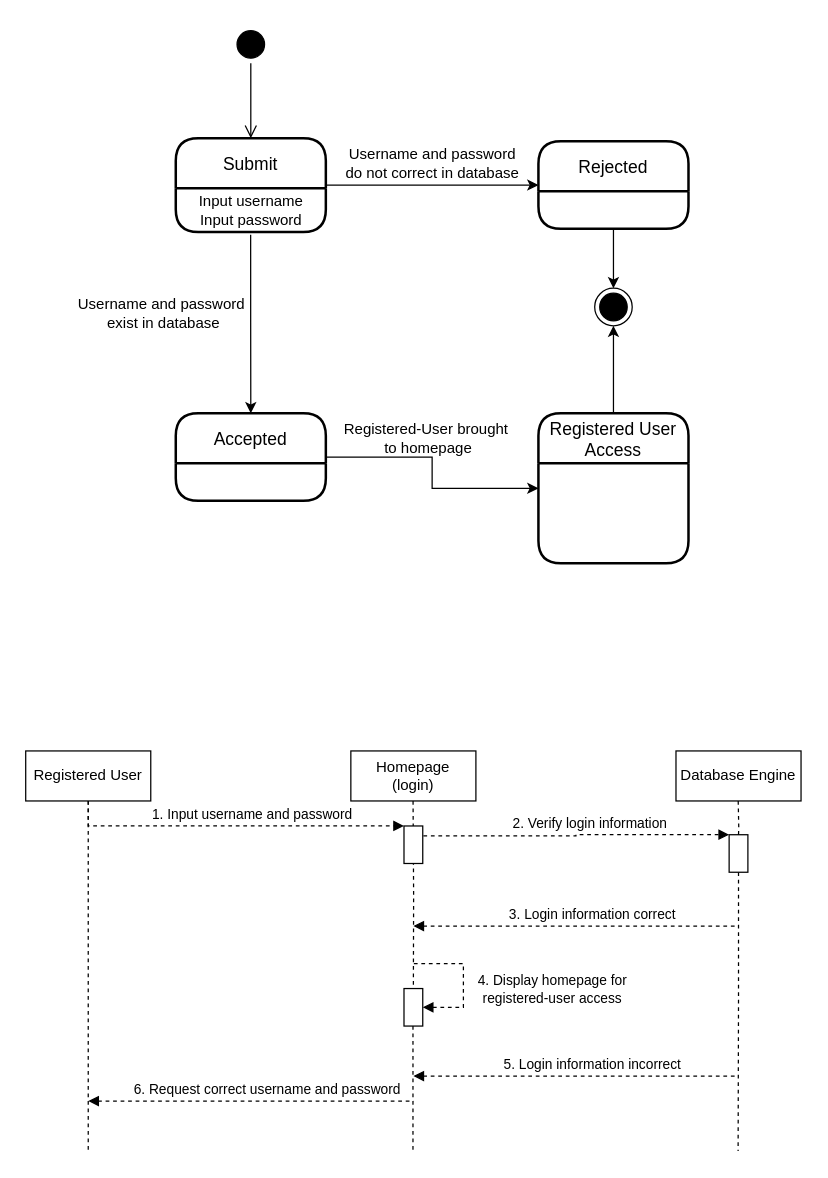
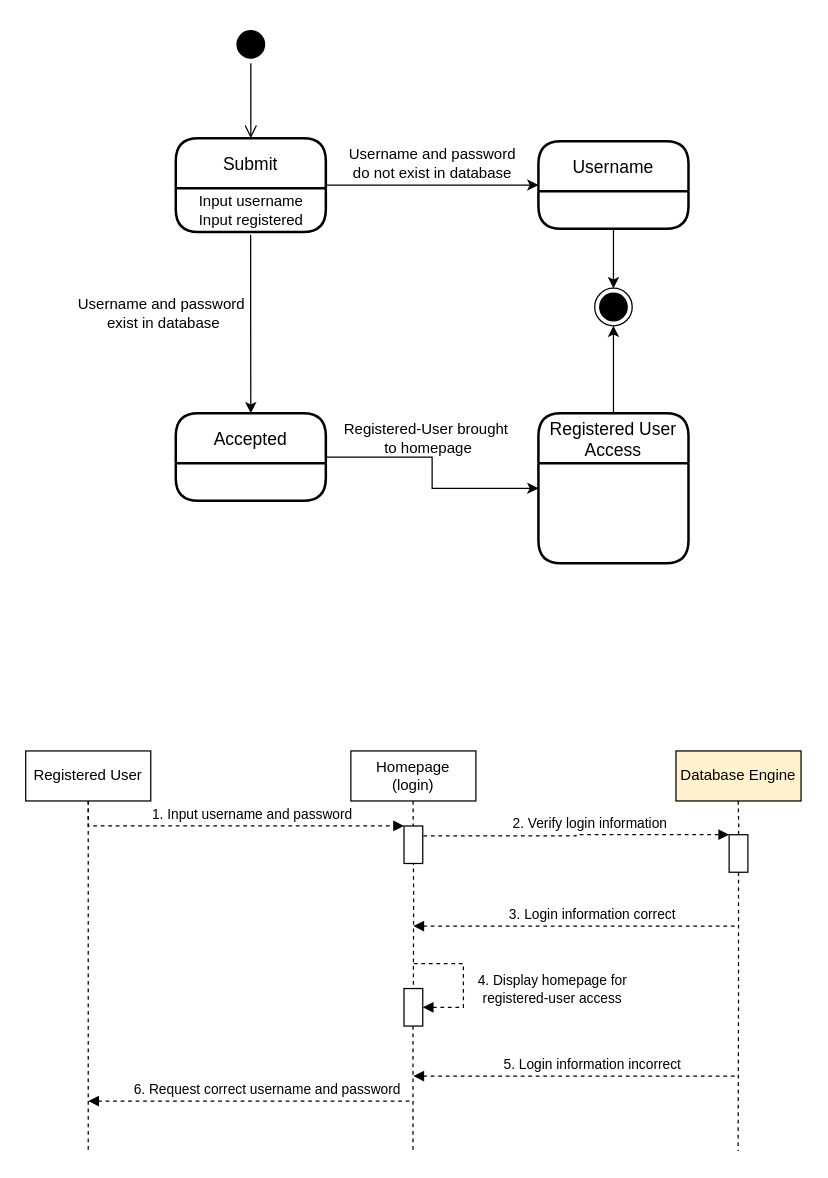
node "Username and password do not correct in database": label "Username and password do not correct in database" -> "Username and password do not exist in database"
node "Rejected": label "Rejected" -> "Username"
node "Input username Input password": label "Input username Input password" -> "Input username Input registered"
node "Database Engine": fillcolor #ffffff -> #fff2cc
